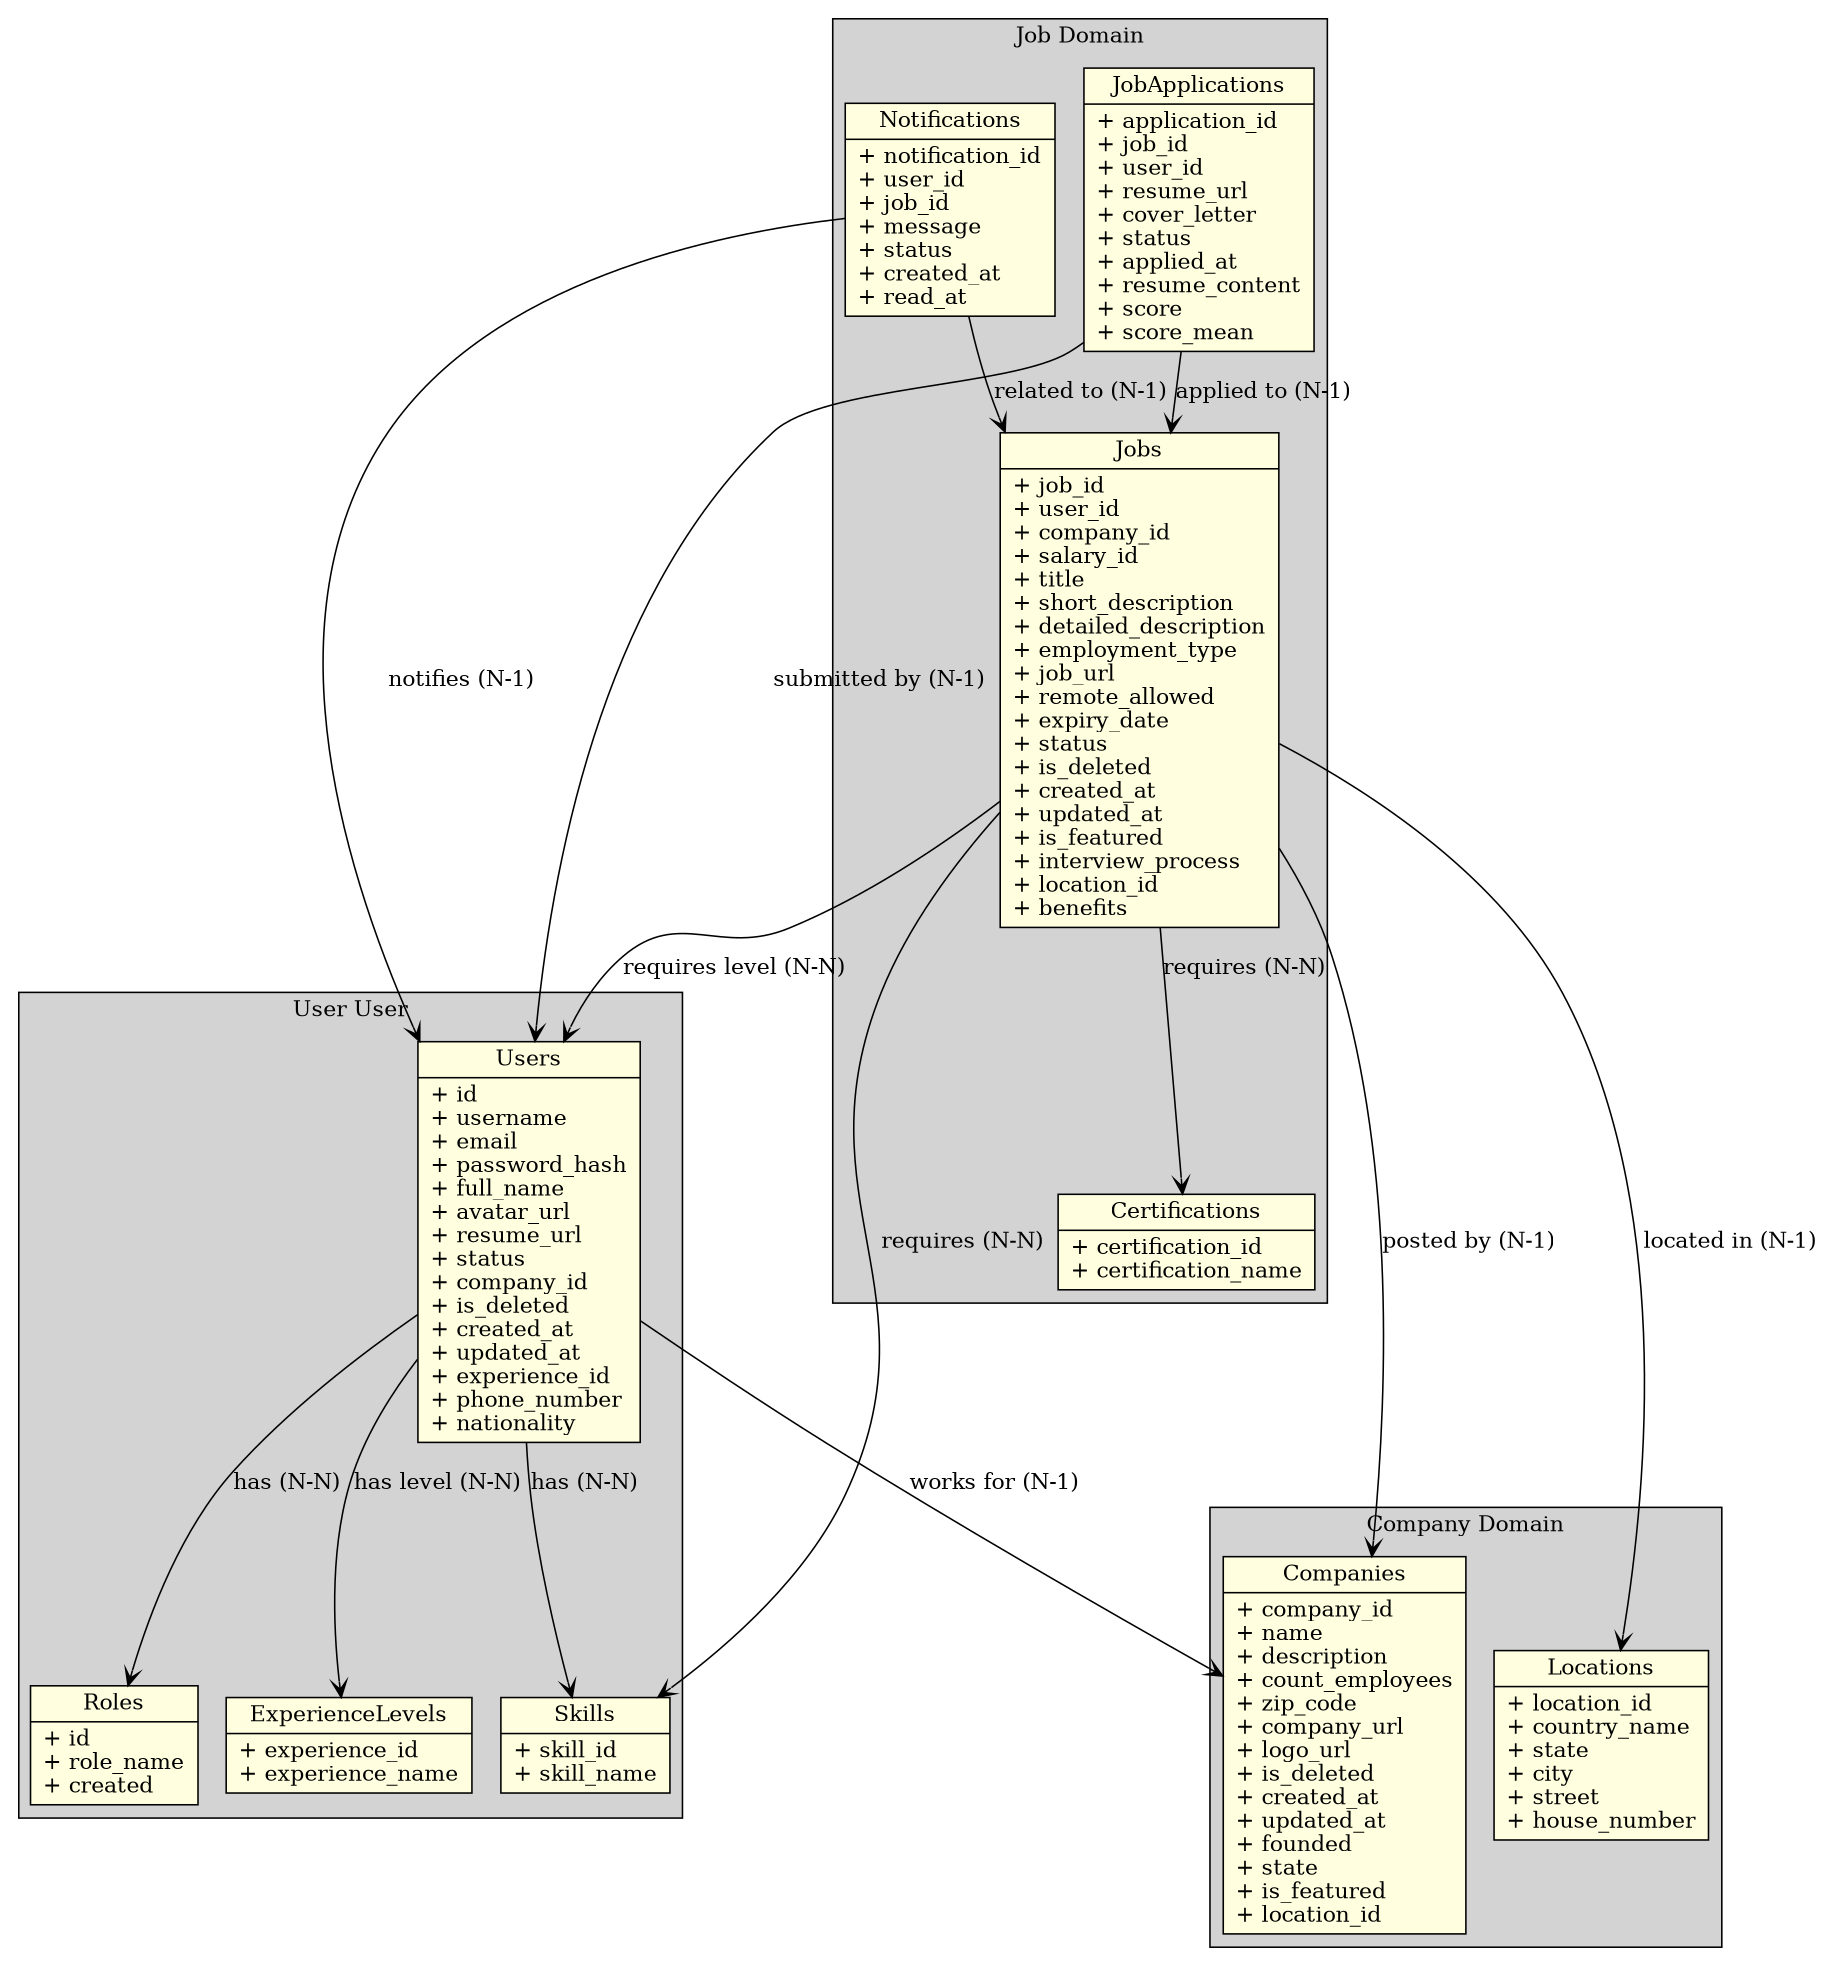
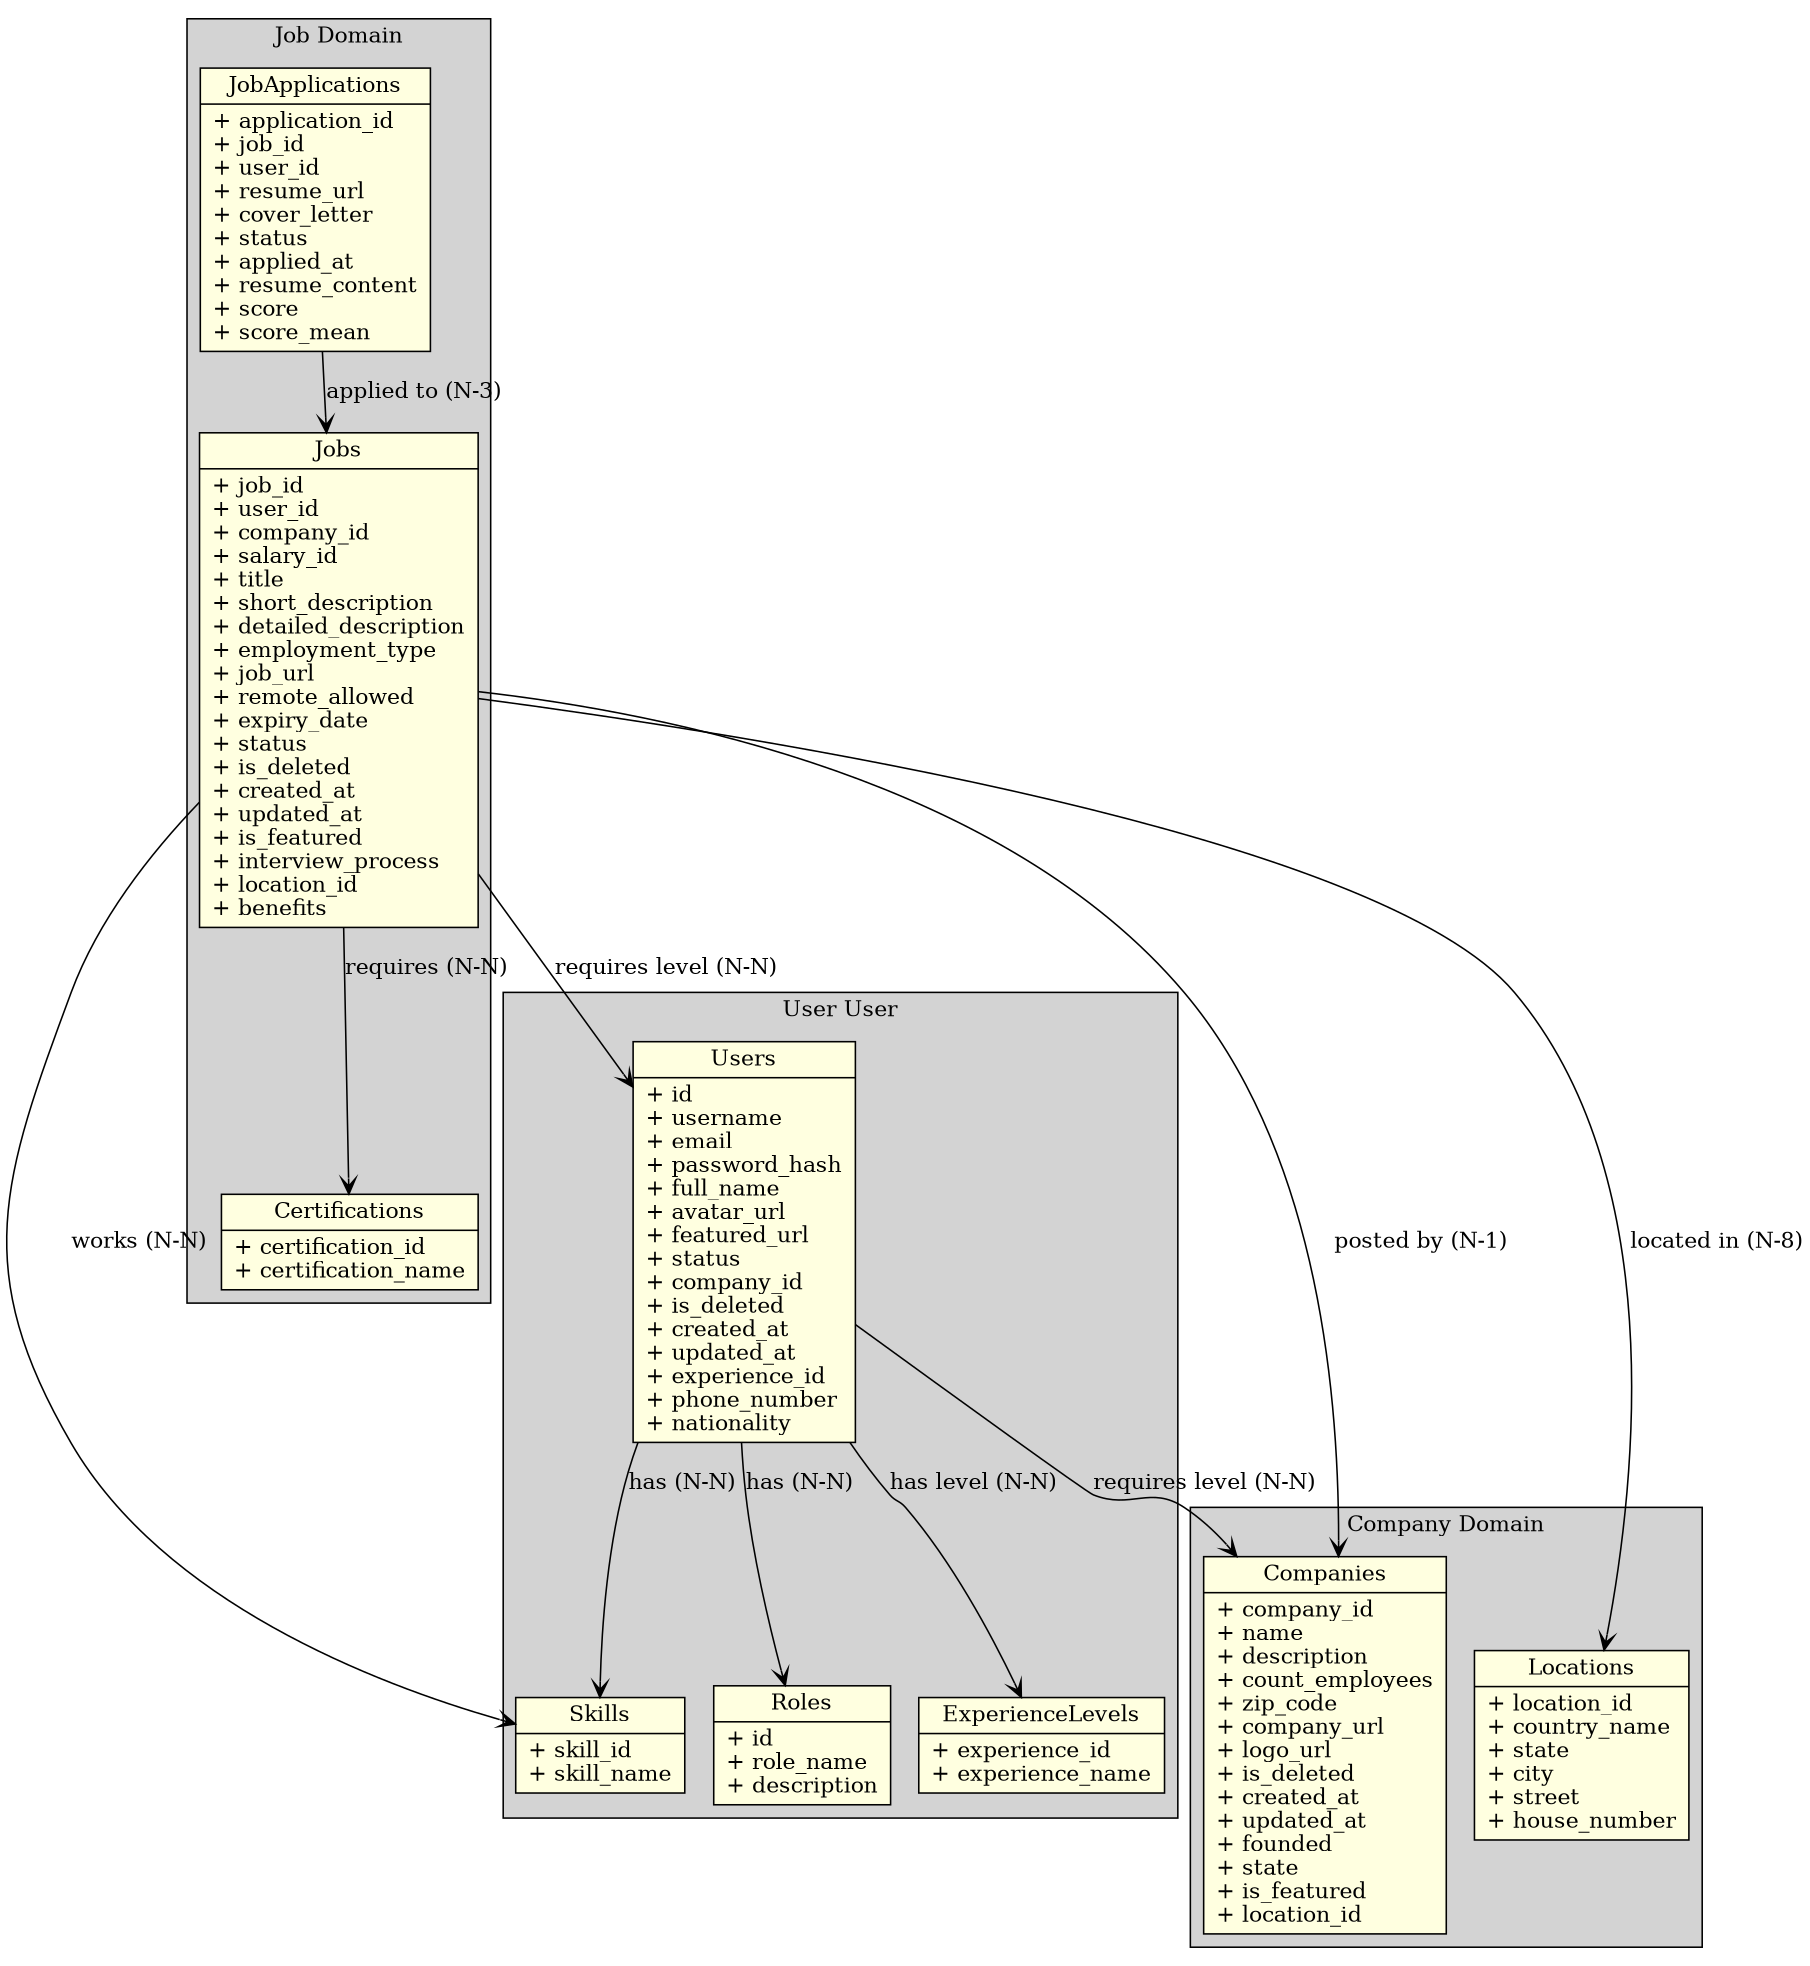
node "Notifications": removed
edge "JobApplications" -> "Jobs": label "applied to (N-1)" -> "applied to (N-3)"
edge "JobApplications" -> "Users": removed, label "submitted by (N-1)"
node "Users": text "+ resume_url" -> "+ featured_url"
edge "Jobs" -> "Skills": label "requires (N-N)" -> "works (N-N)"
edge "Jobs" -> "Locations": label "located in (N-1)" -> "located in (N-8)"
edge "Users" -> "Companies": label "works for (N-1)" -> "requires level (N-N)"
node "Roles": text "+ created" -> "+ description"
